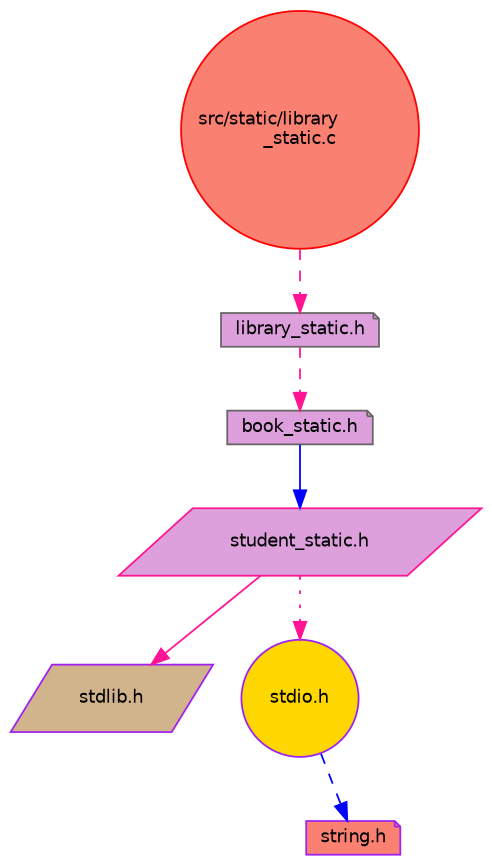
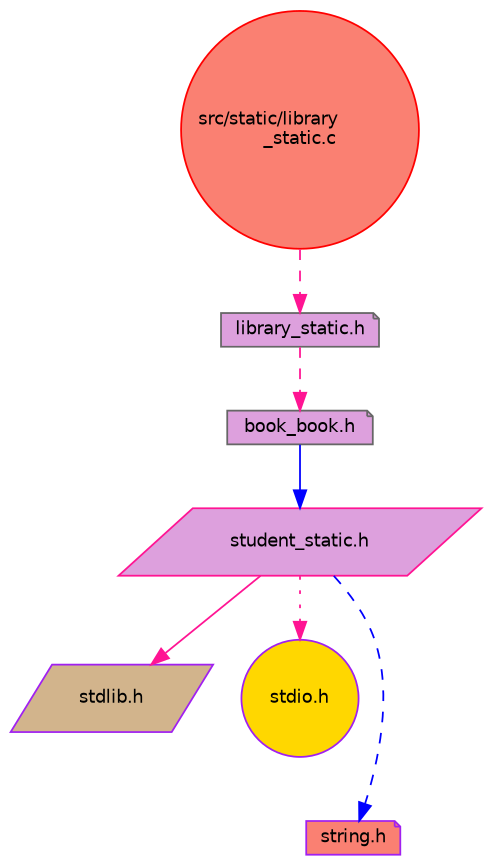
node "book_static.h": label "book_static.h" -> "book_book.h"
edge "stdio.h" -> "string.h": now "student_static.h" -> "string.h"
